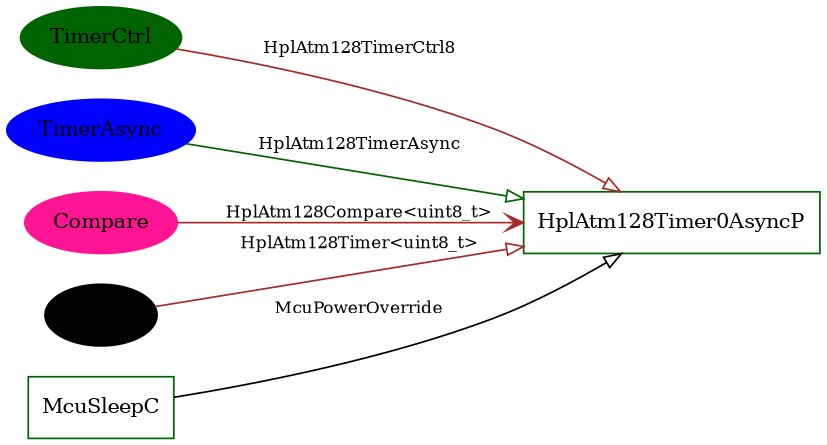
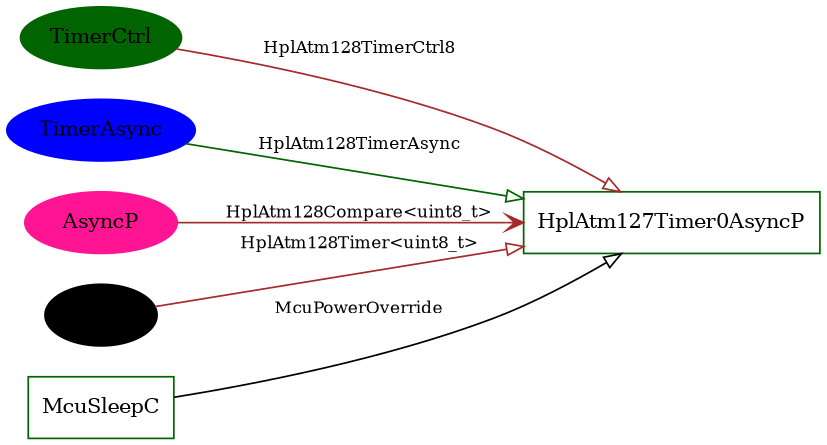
node "Compare": label "Compare" -> "AsyncP"
node "HplAtm128Timer0AsyncP": label "HplAtm128Timer0AsyncP" -> "HplAtm127Timer0AsyncP"
